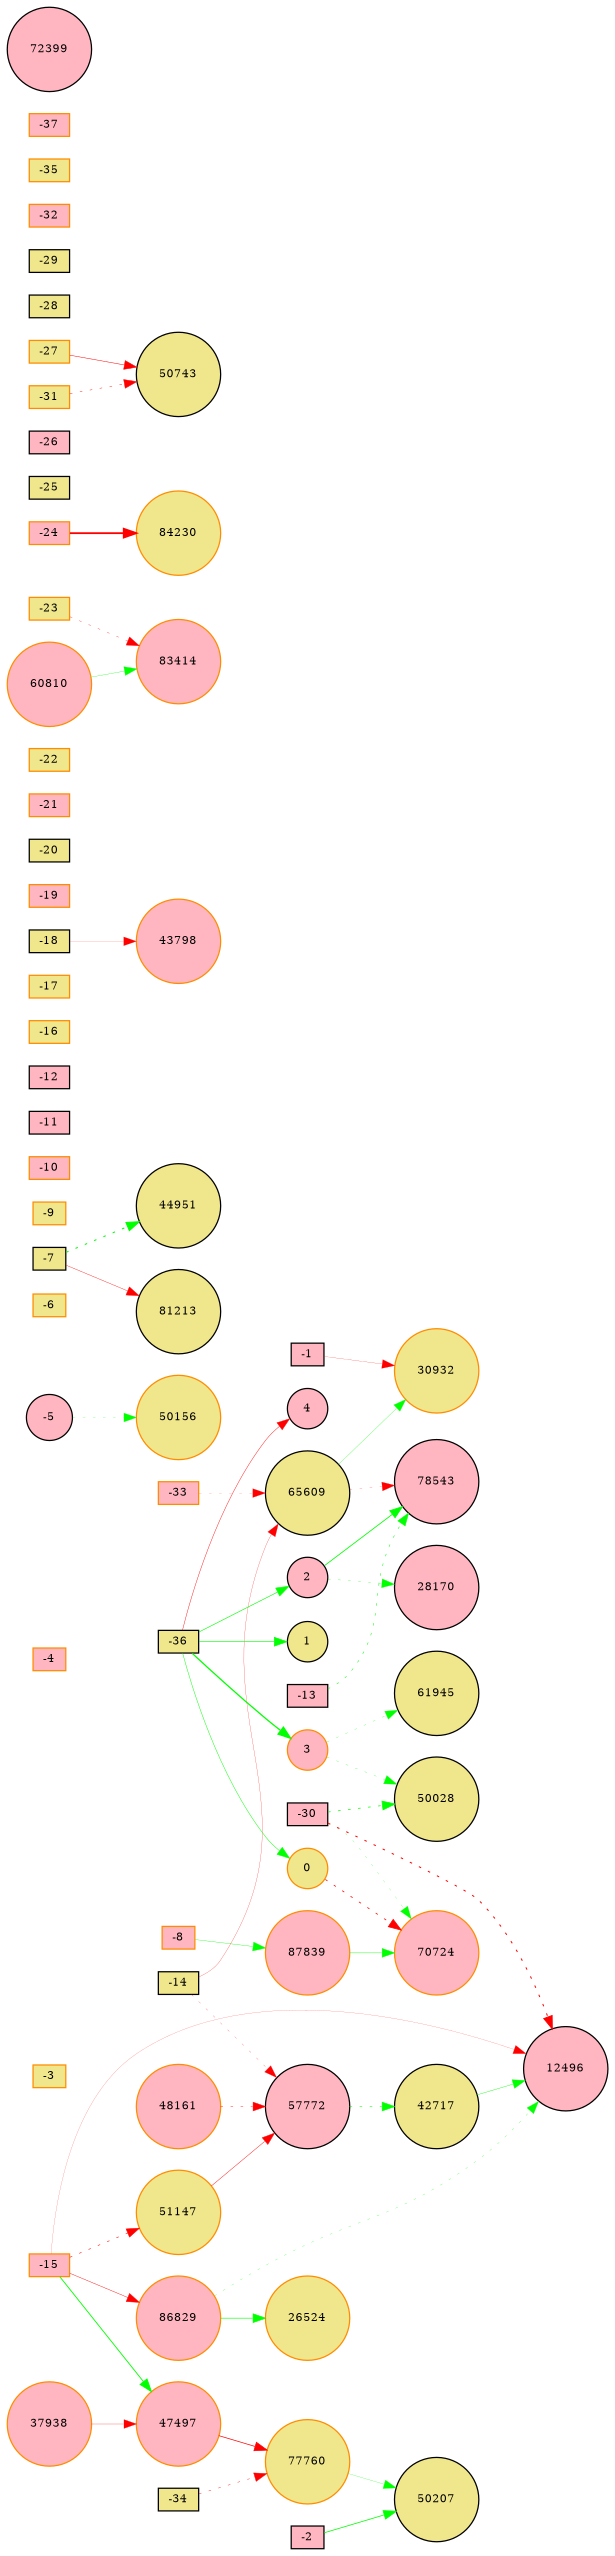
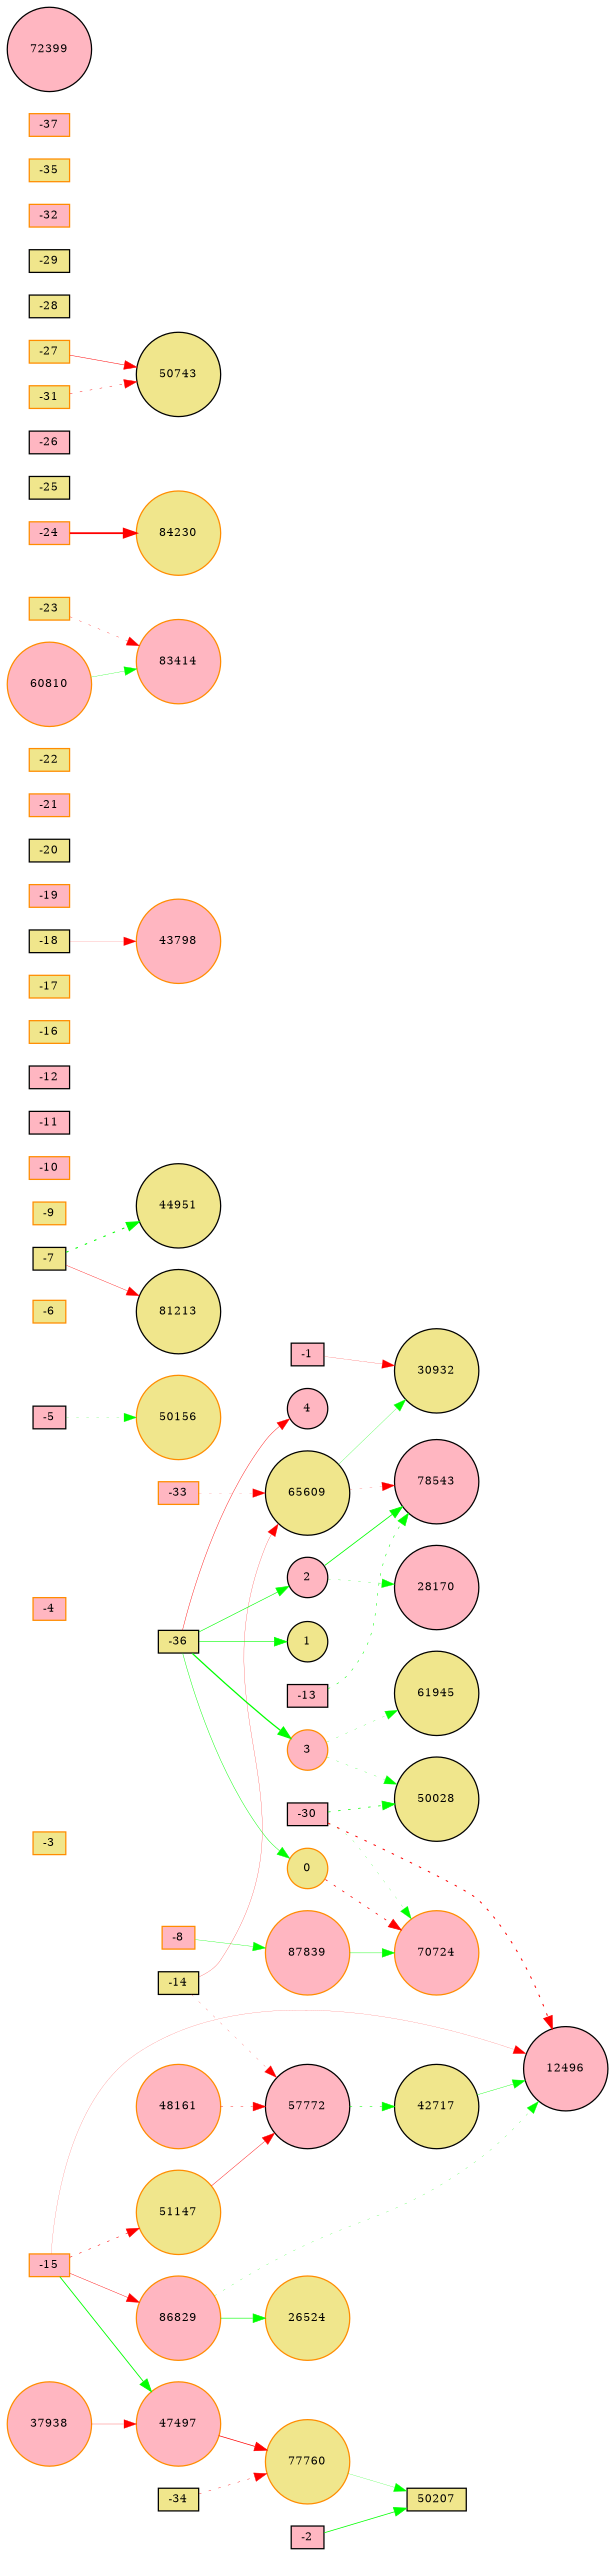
node "30932": color darkorange -> black
node "-5": shape circle -> box
node "50207": shape circle -> box
